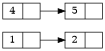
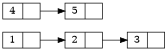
node "3": added
